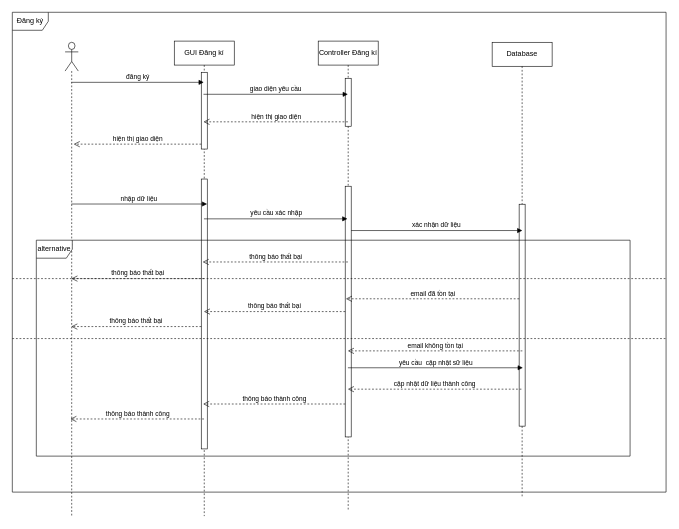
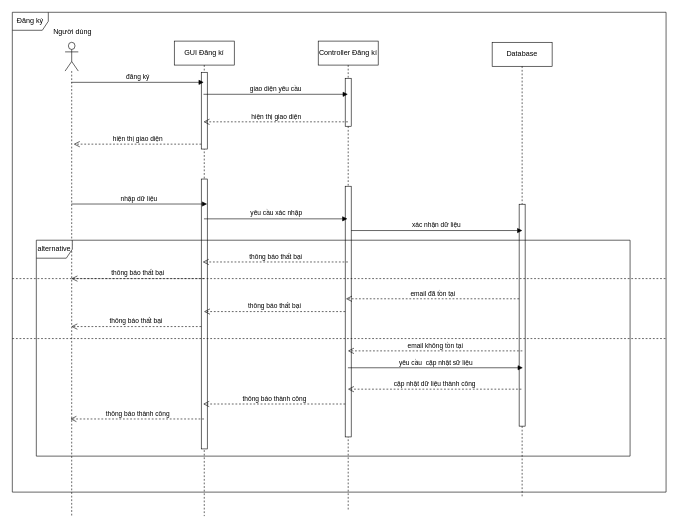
node "Người dùng": added
